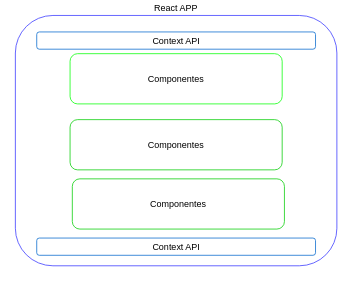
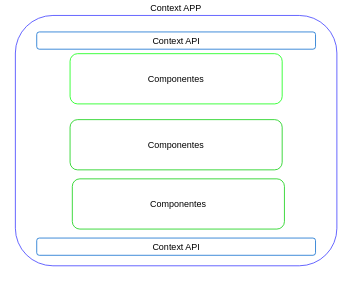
node "React APP": label "React APP" -> "Context APP"
